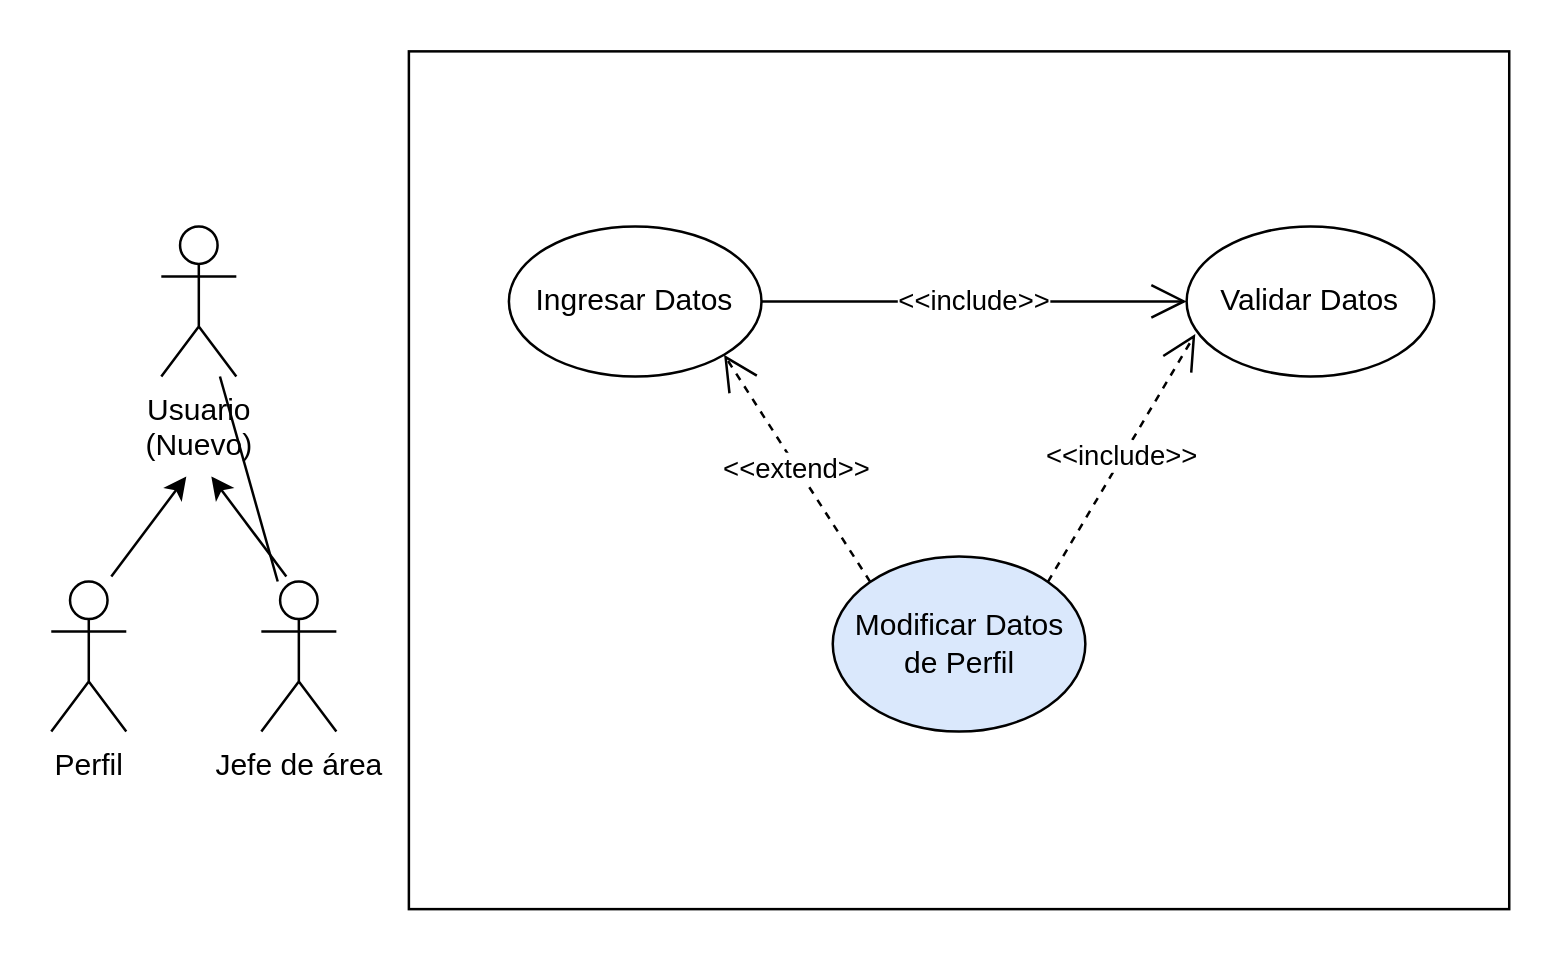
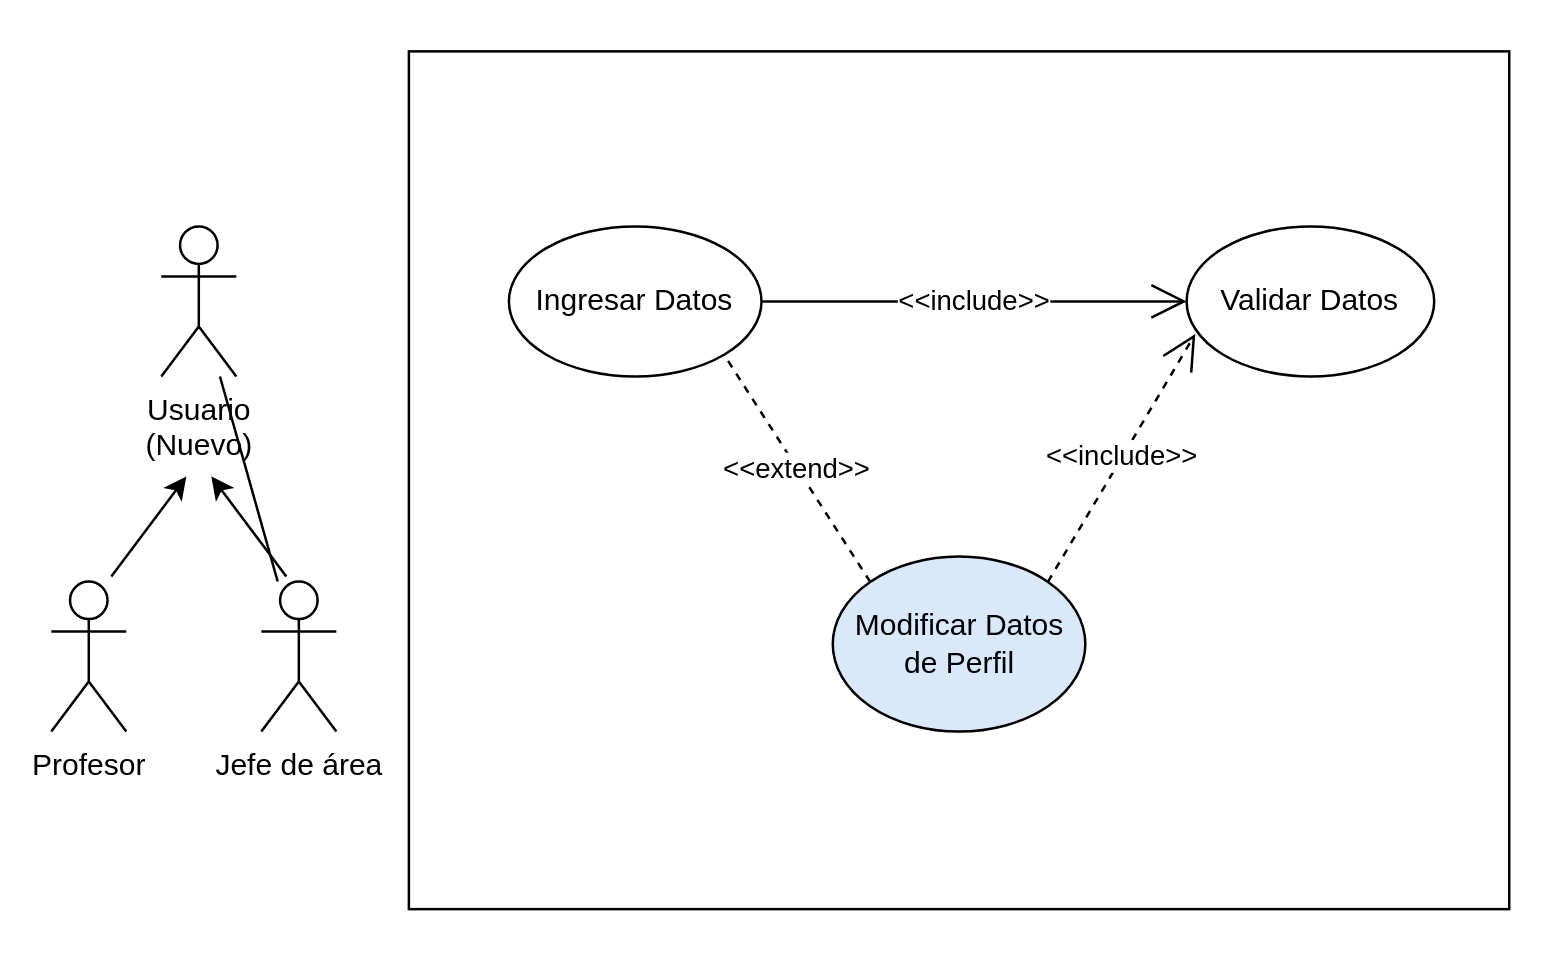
edge "Modificar Datos de Perfil" -> "Ingresar Datos": arrowhead open -> none
node "Perfil": label "Perfil" -> "Profesor"
